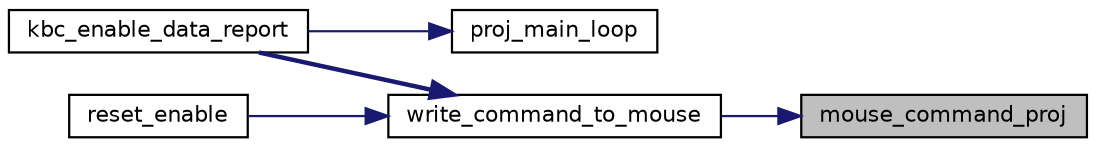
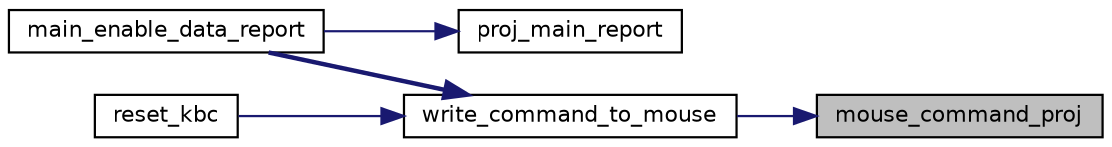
node "kbc_enable_data_report": label "kbc_enable_data_report" -> "main_enable_data_report"
node "proj_main_loop": label "proj_main_loop" -> "proj_main_report"
node "reset_enable": label "reset_enable" -> "reset_kbc"
